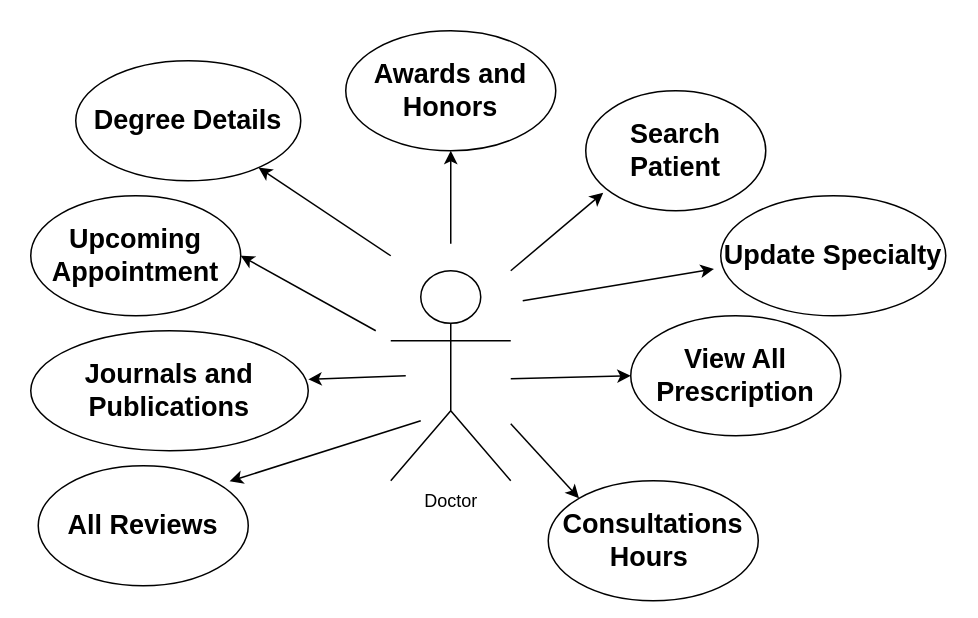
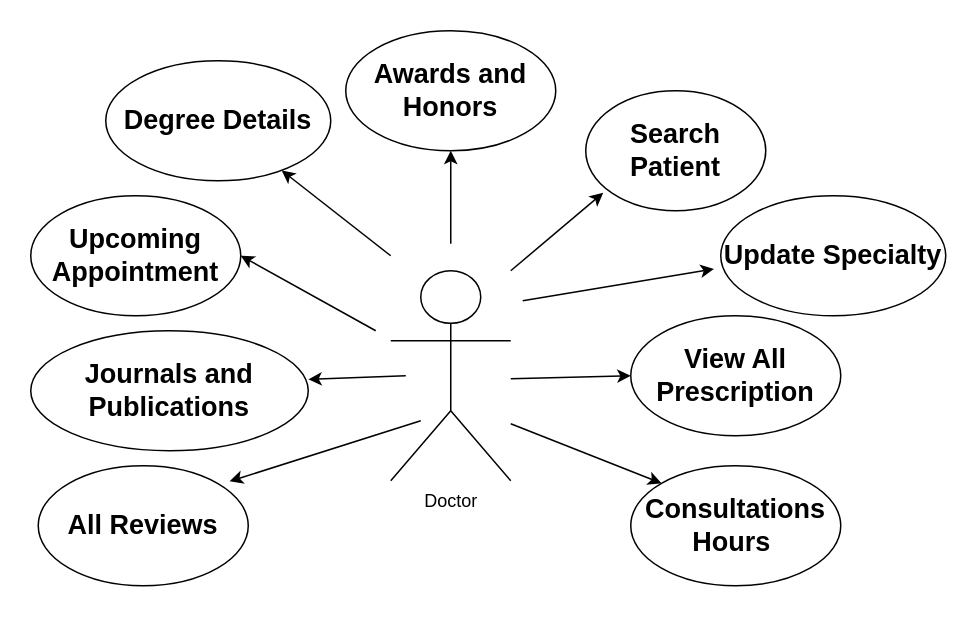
node "Degree Details": moved (188, 121) -> (218, 121)
node "Consultations Hours": moved (653, 541) -> (736, 526)
